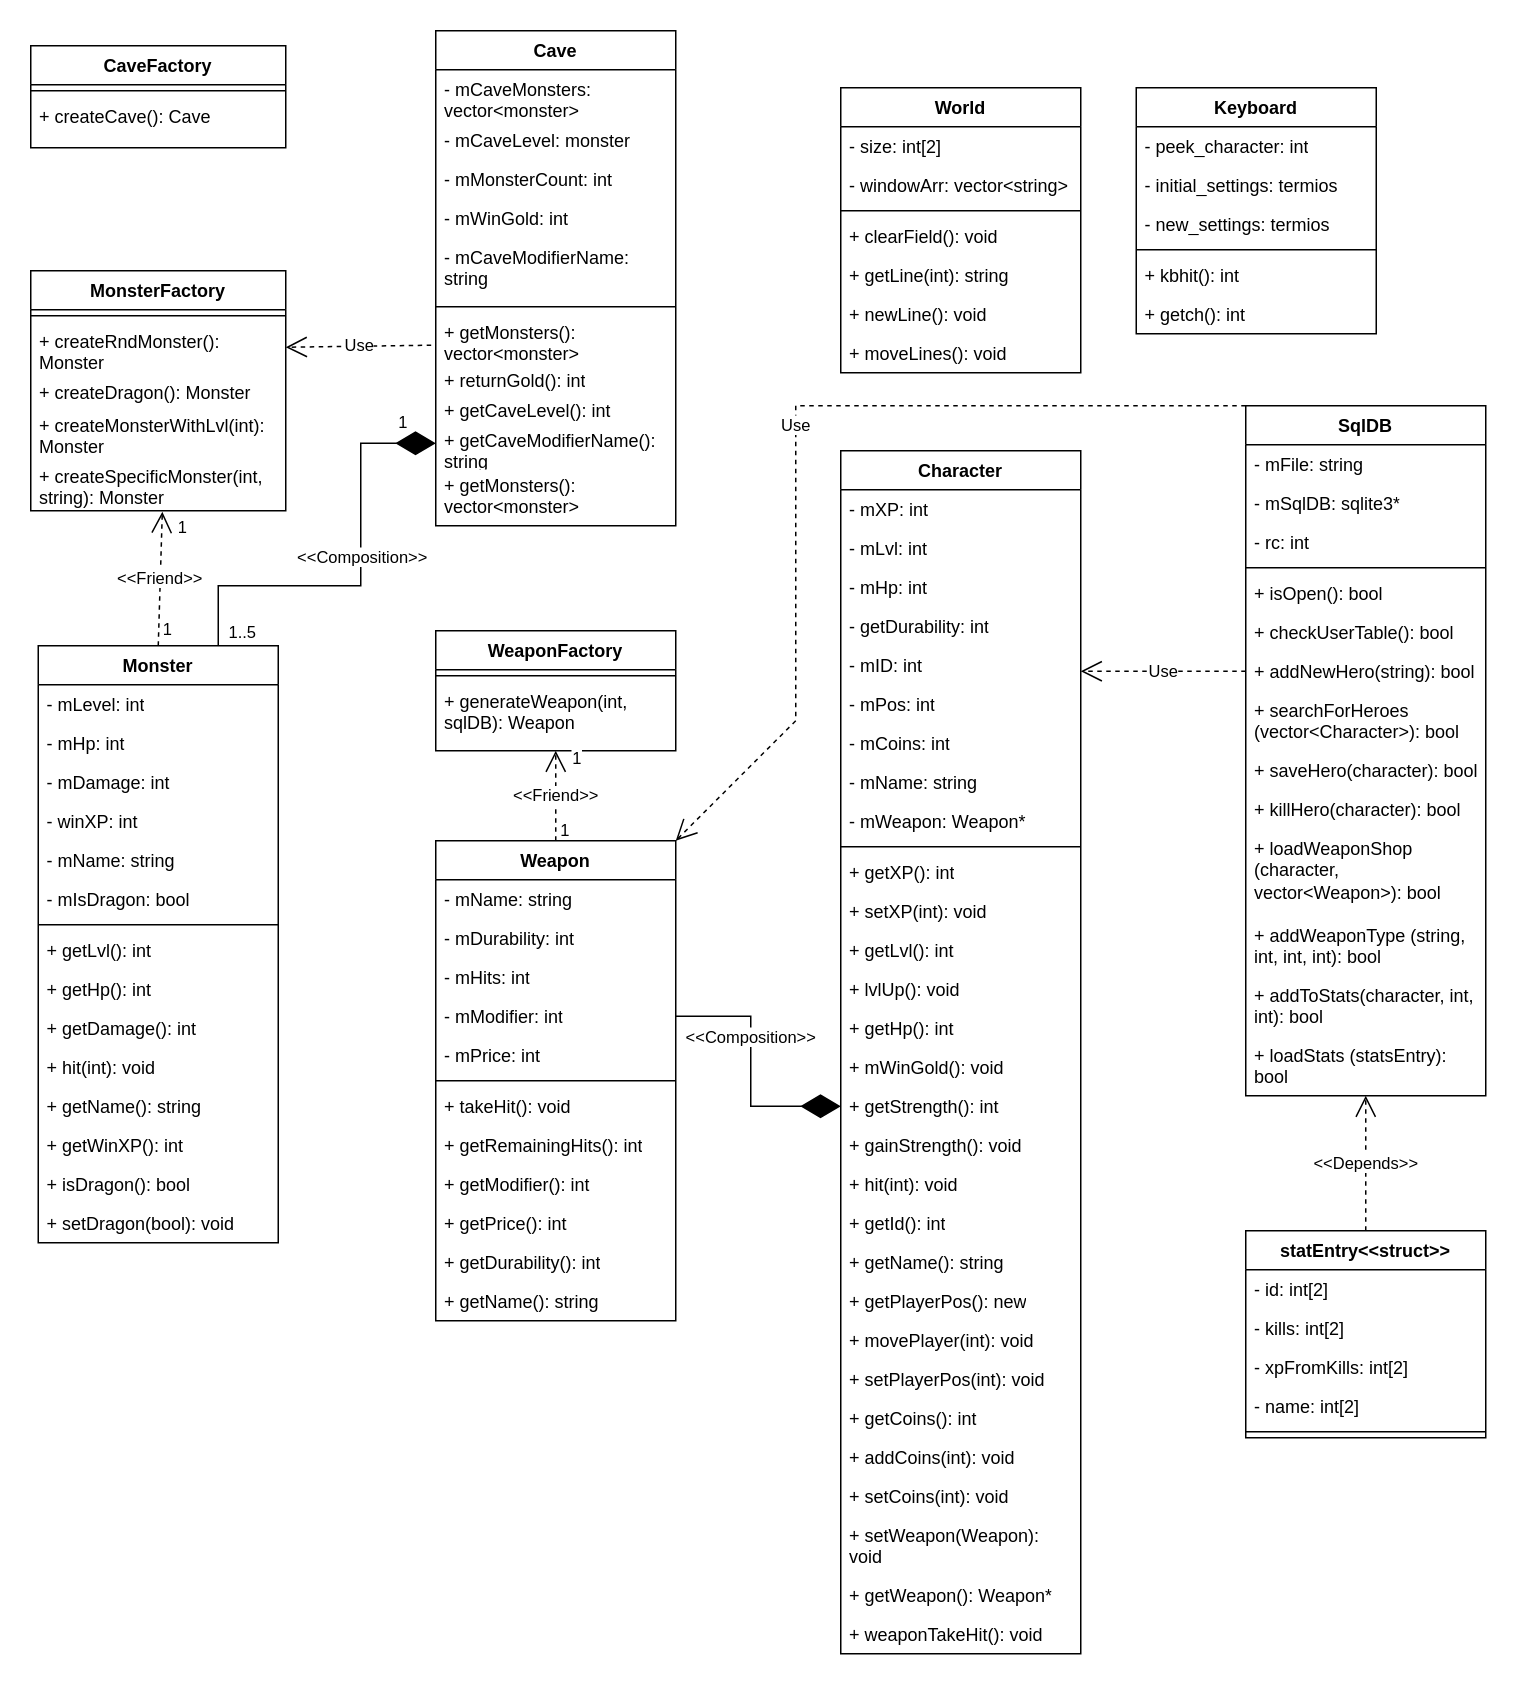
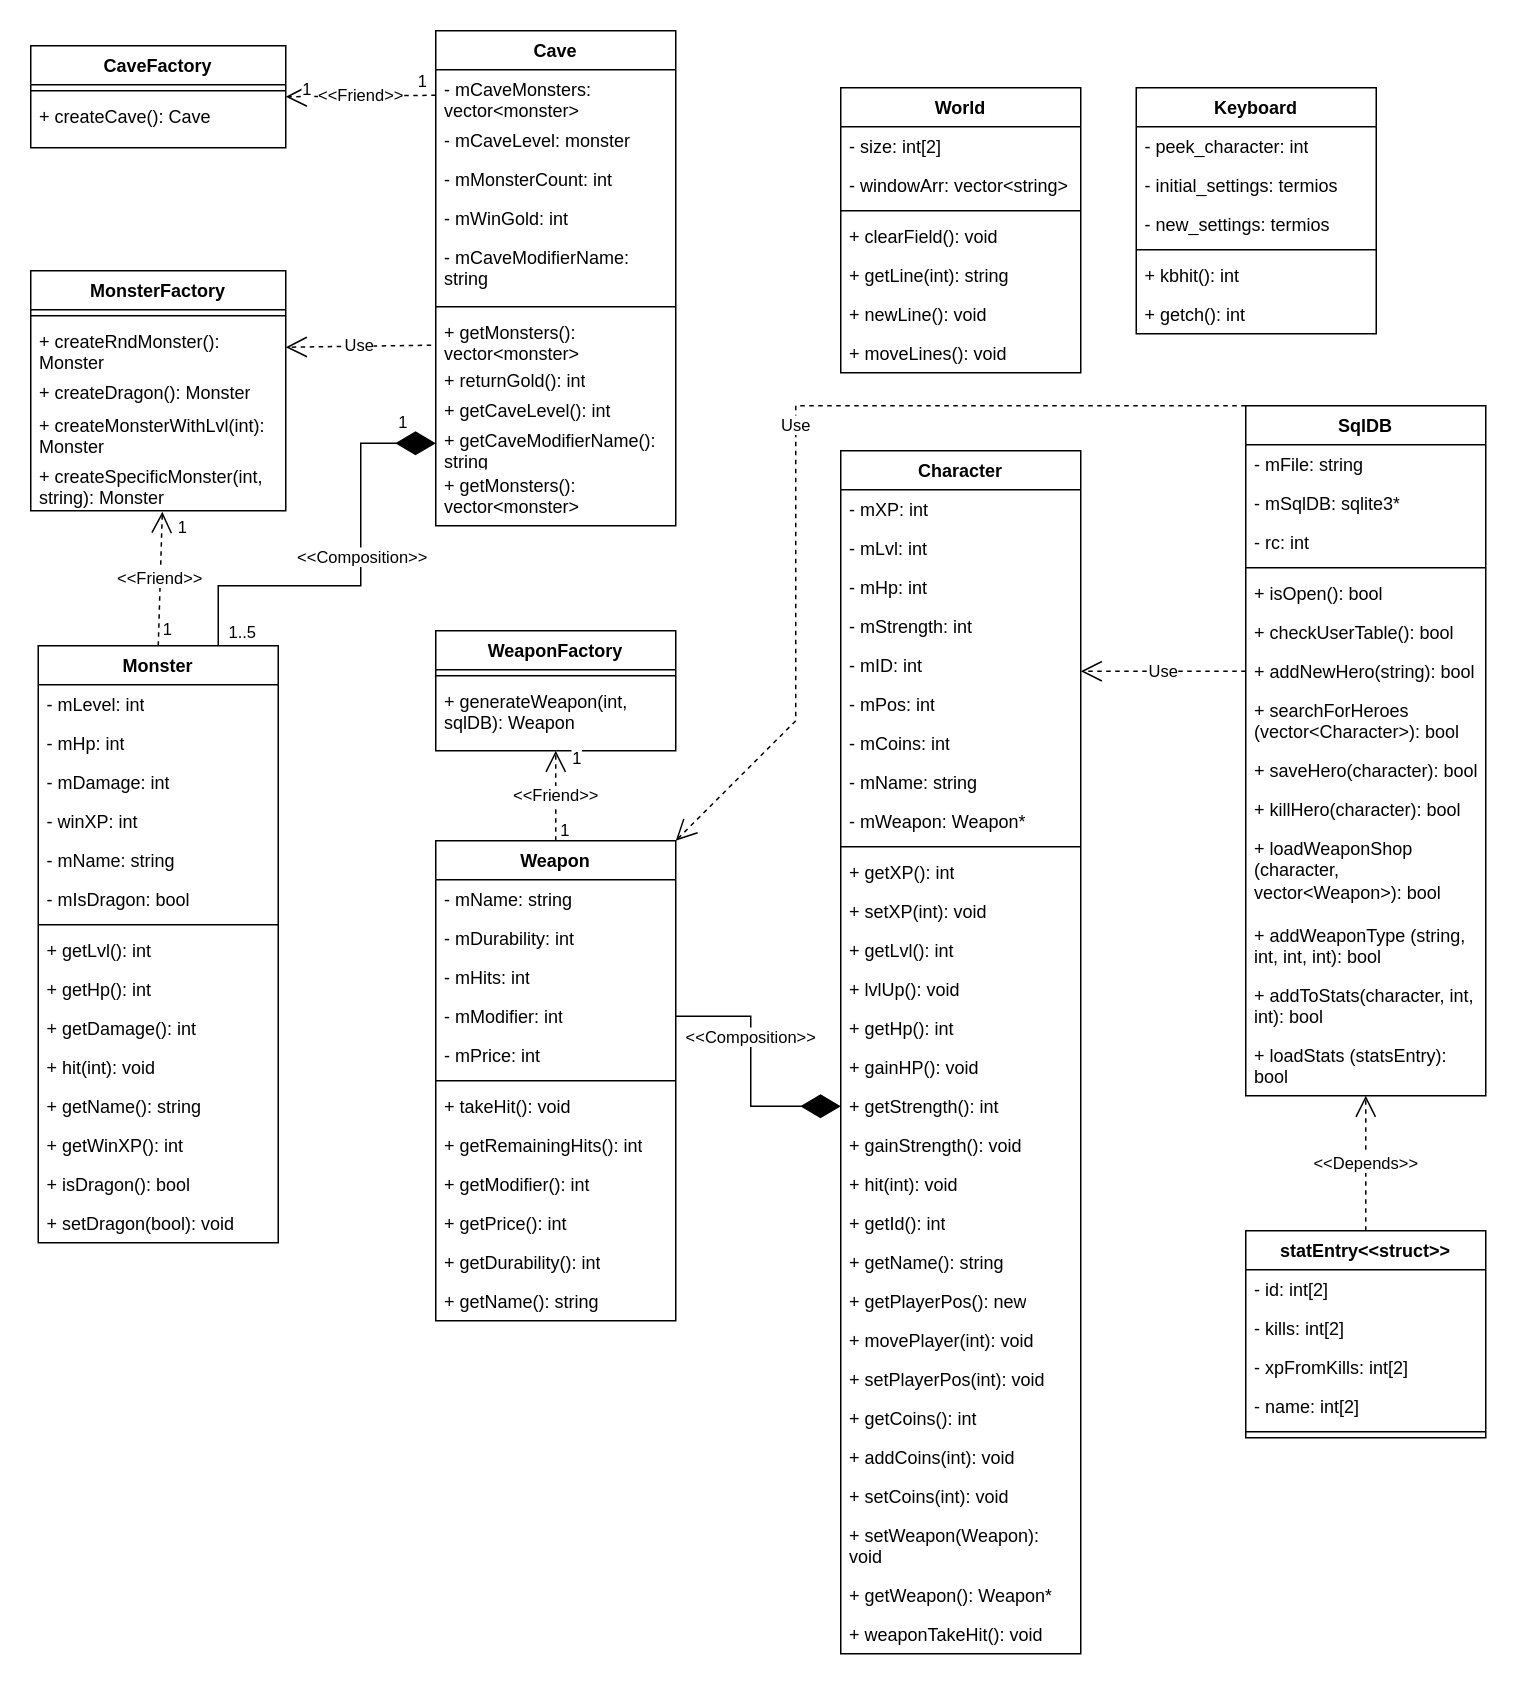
edge "- mCaveMonsters: vector<monster>" -> "CaveFactory": added, labels "1", "<<Friend>>", "1"
node "- getDurability: int": label "- getDurability: int" -> "- mStrength: int"
node "+ mWinGold(): void": label "+ mWinGold(): void" -> "+ gainHP(): void"
